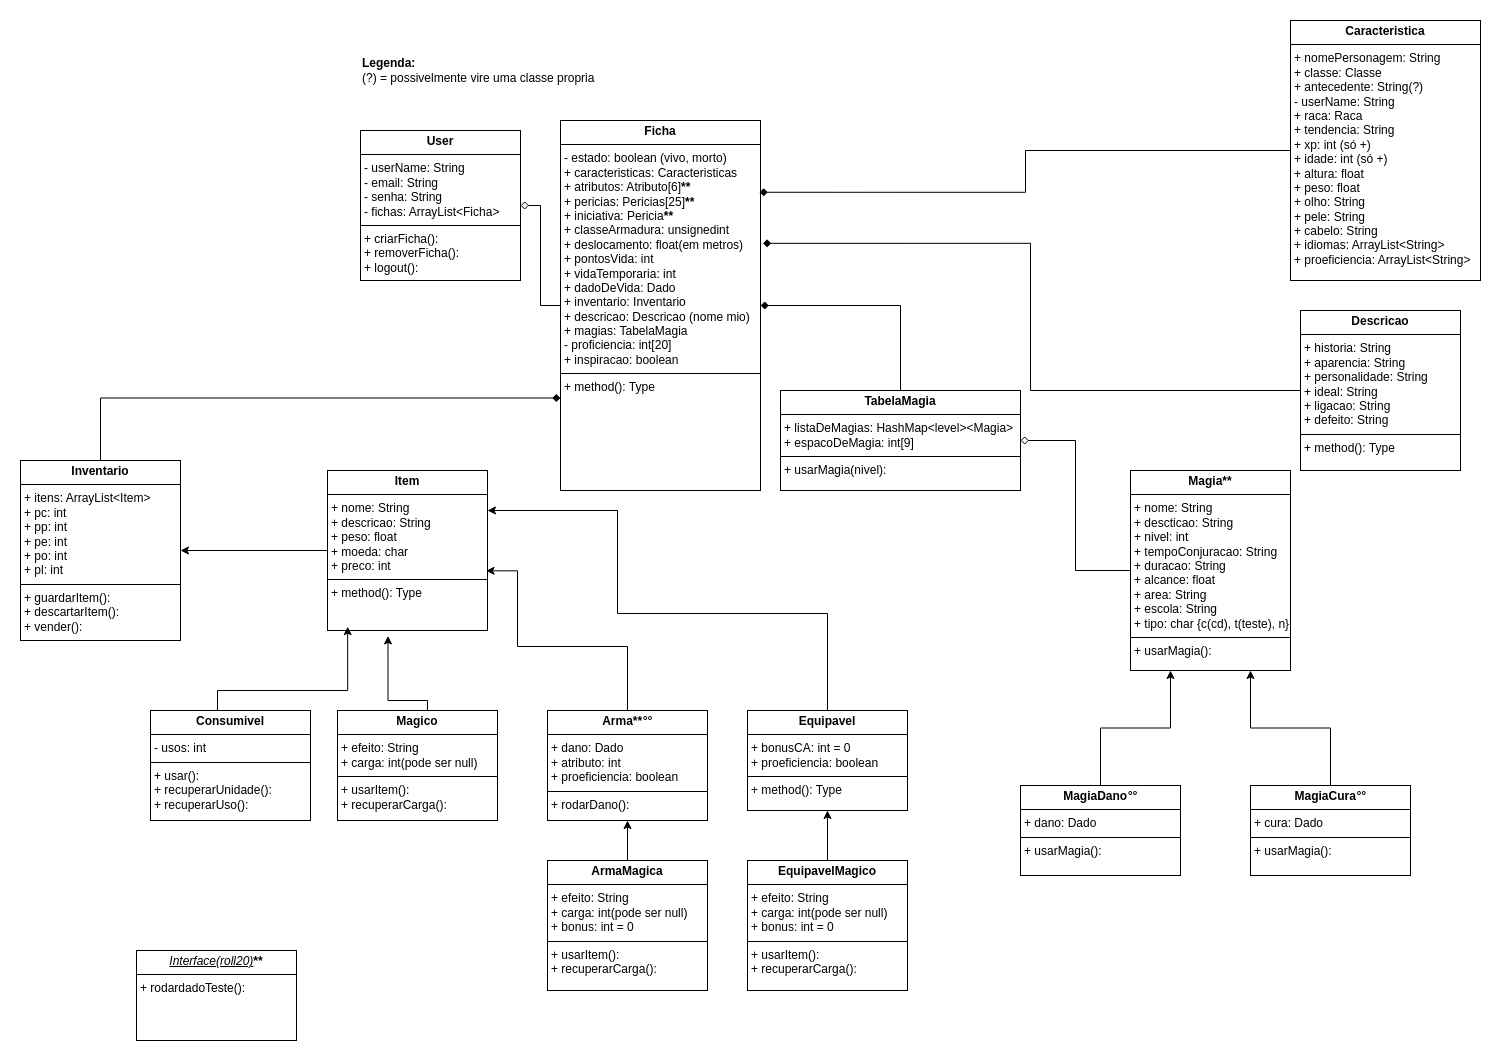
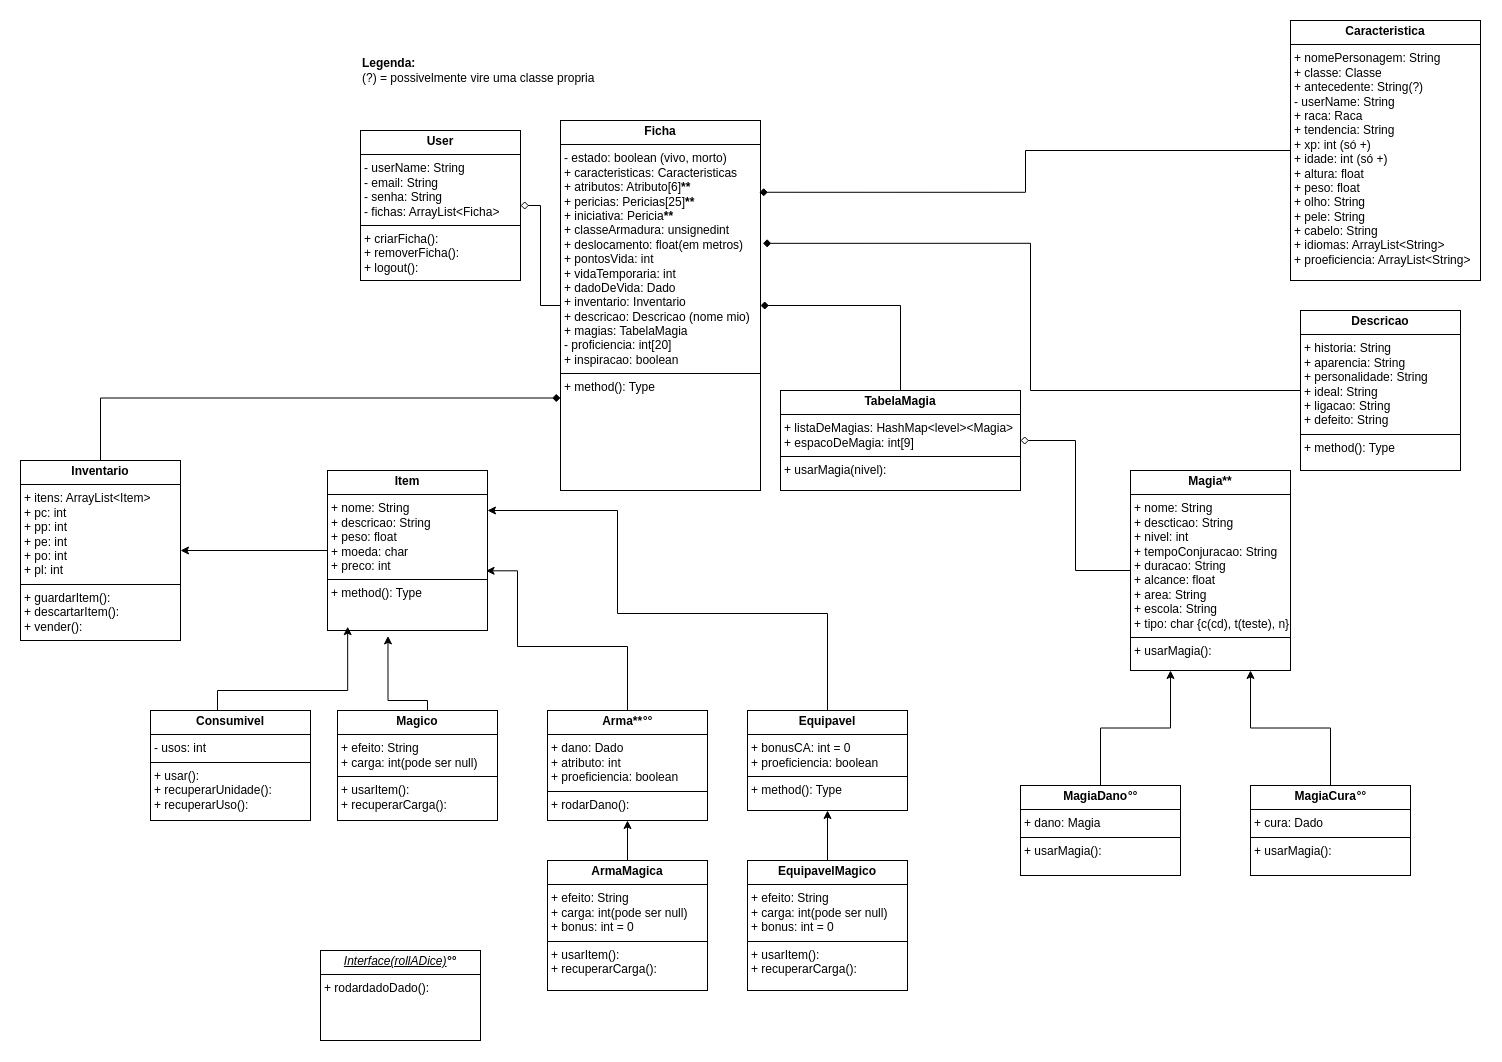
node "MagiaDano°° + dano: Dado + usarMagia():": label "MagiaDano°° + dano: Dado + usarMagia():" -> "MagiaDano°° + dano: Magia + usarMagia():"
node "Interface(roll20)** + rodardadoTeste():": removed
node "Interface(rollADice)°° + rodardadoDado():": added
